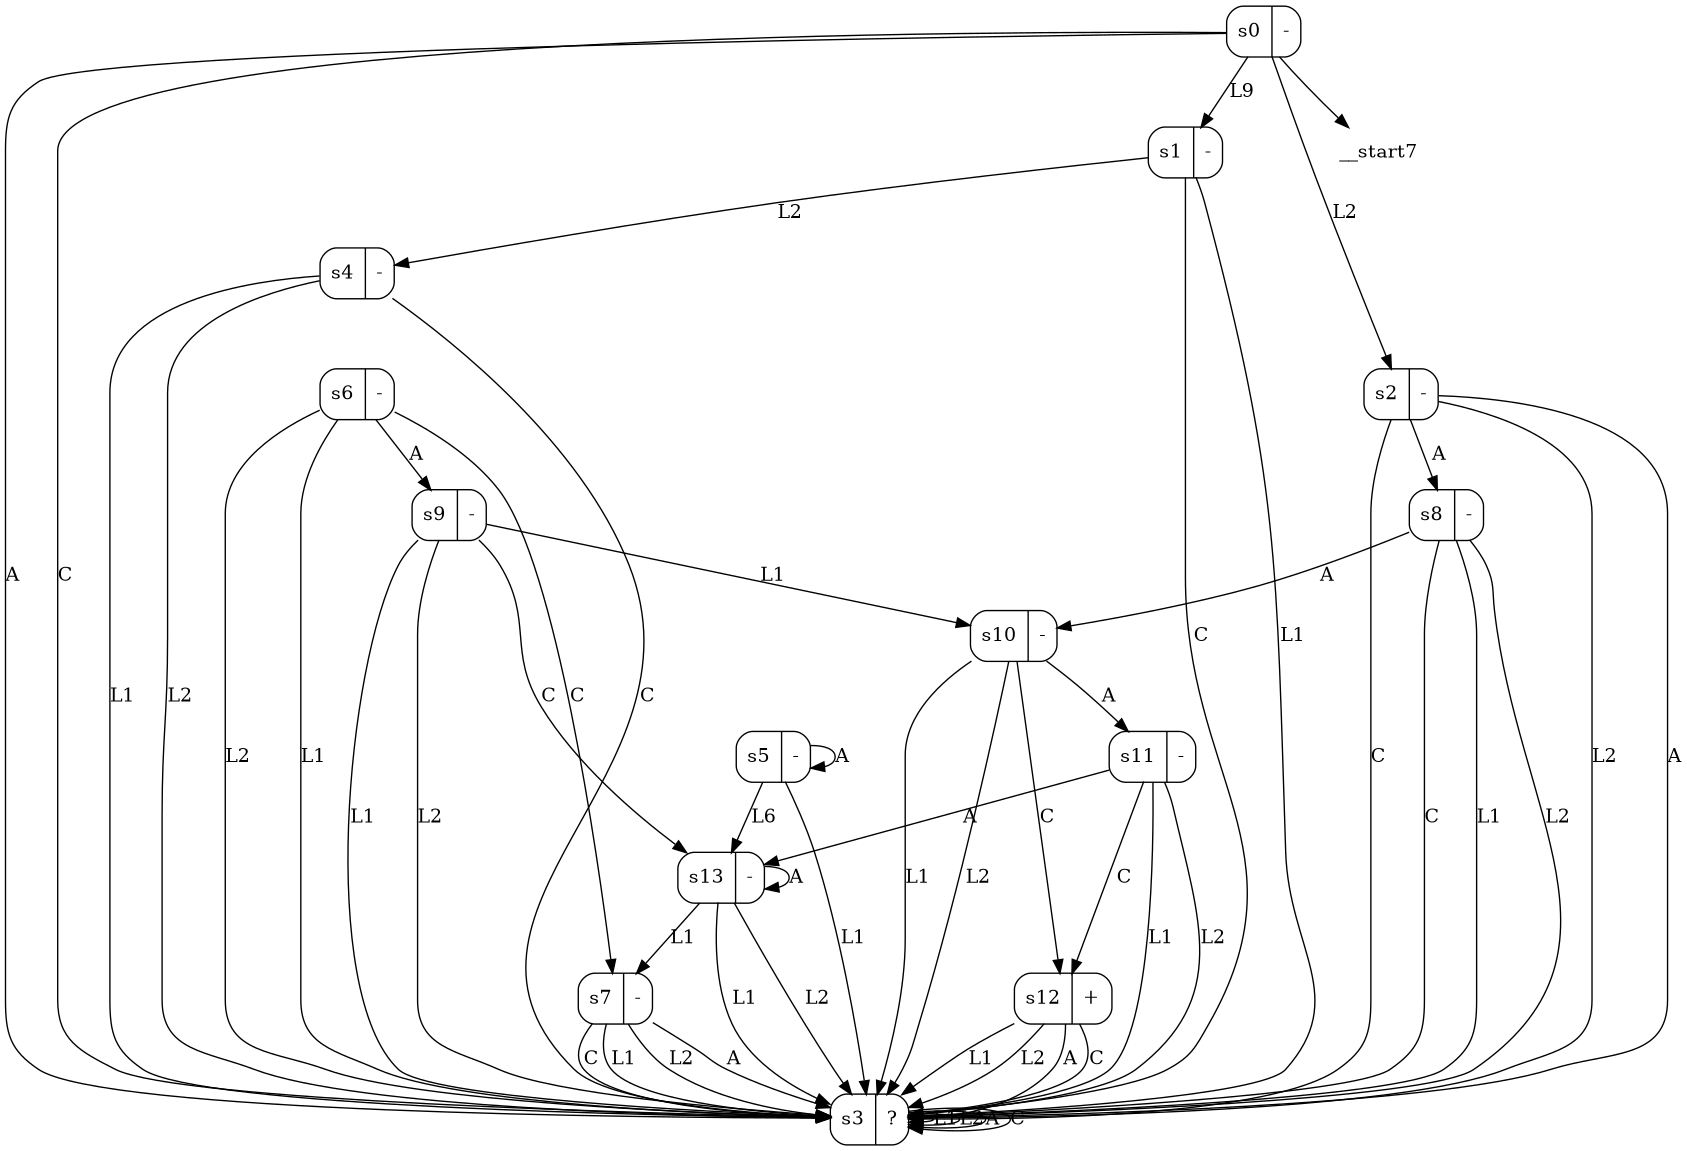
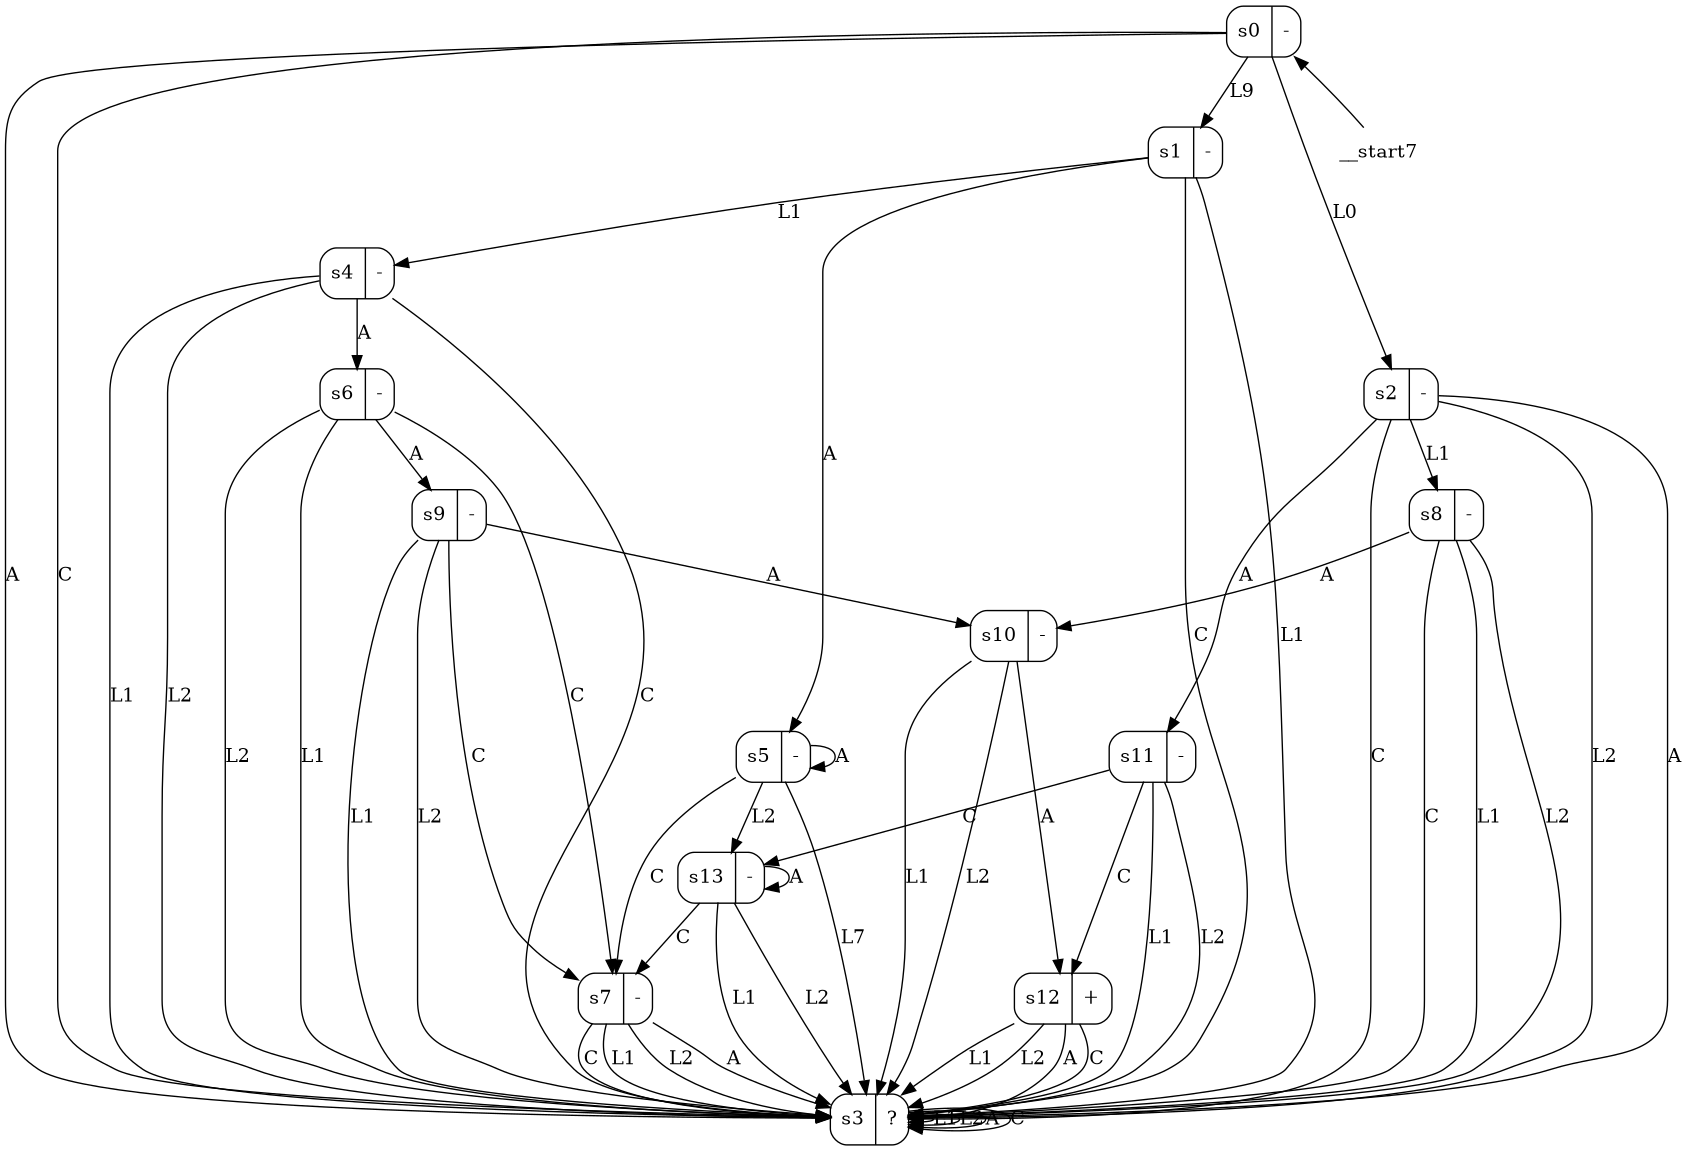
edge "s0" -> "__start7": reversed
edge "s1" -> "s4": label "L2" -> "L1"
edge "s0" -> "s2": label "L2" -> "L0"
edge "s1" -> "s5": added, label "A"
edge "s4" -> "s6": added, label "A"
edge "s2" -> "s8": label "A" -> "L1"
edge "s9" -> "s10": label "L1" -> "A"
edge "s10" -> "s11": now "s2" -> "s11"
edge "s9" -> "s13": now "s9" -> "s7"
edge "s5" -> "s13": label "L6" -> "L2"
edge "s11" -> "s13": label "A" -> "C"
edge "s10" -> "s12": label "C" -> "A"
edge "s5" -> "s7": added, label "C"
edge "s13" -> "s7": label "L1" -> "C"
edge "s5" -> "s3": label "L1" -> "L7"
